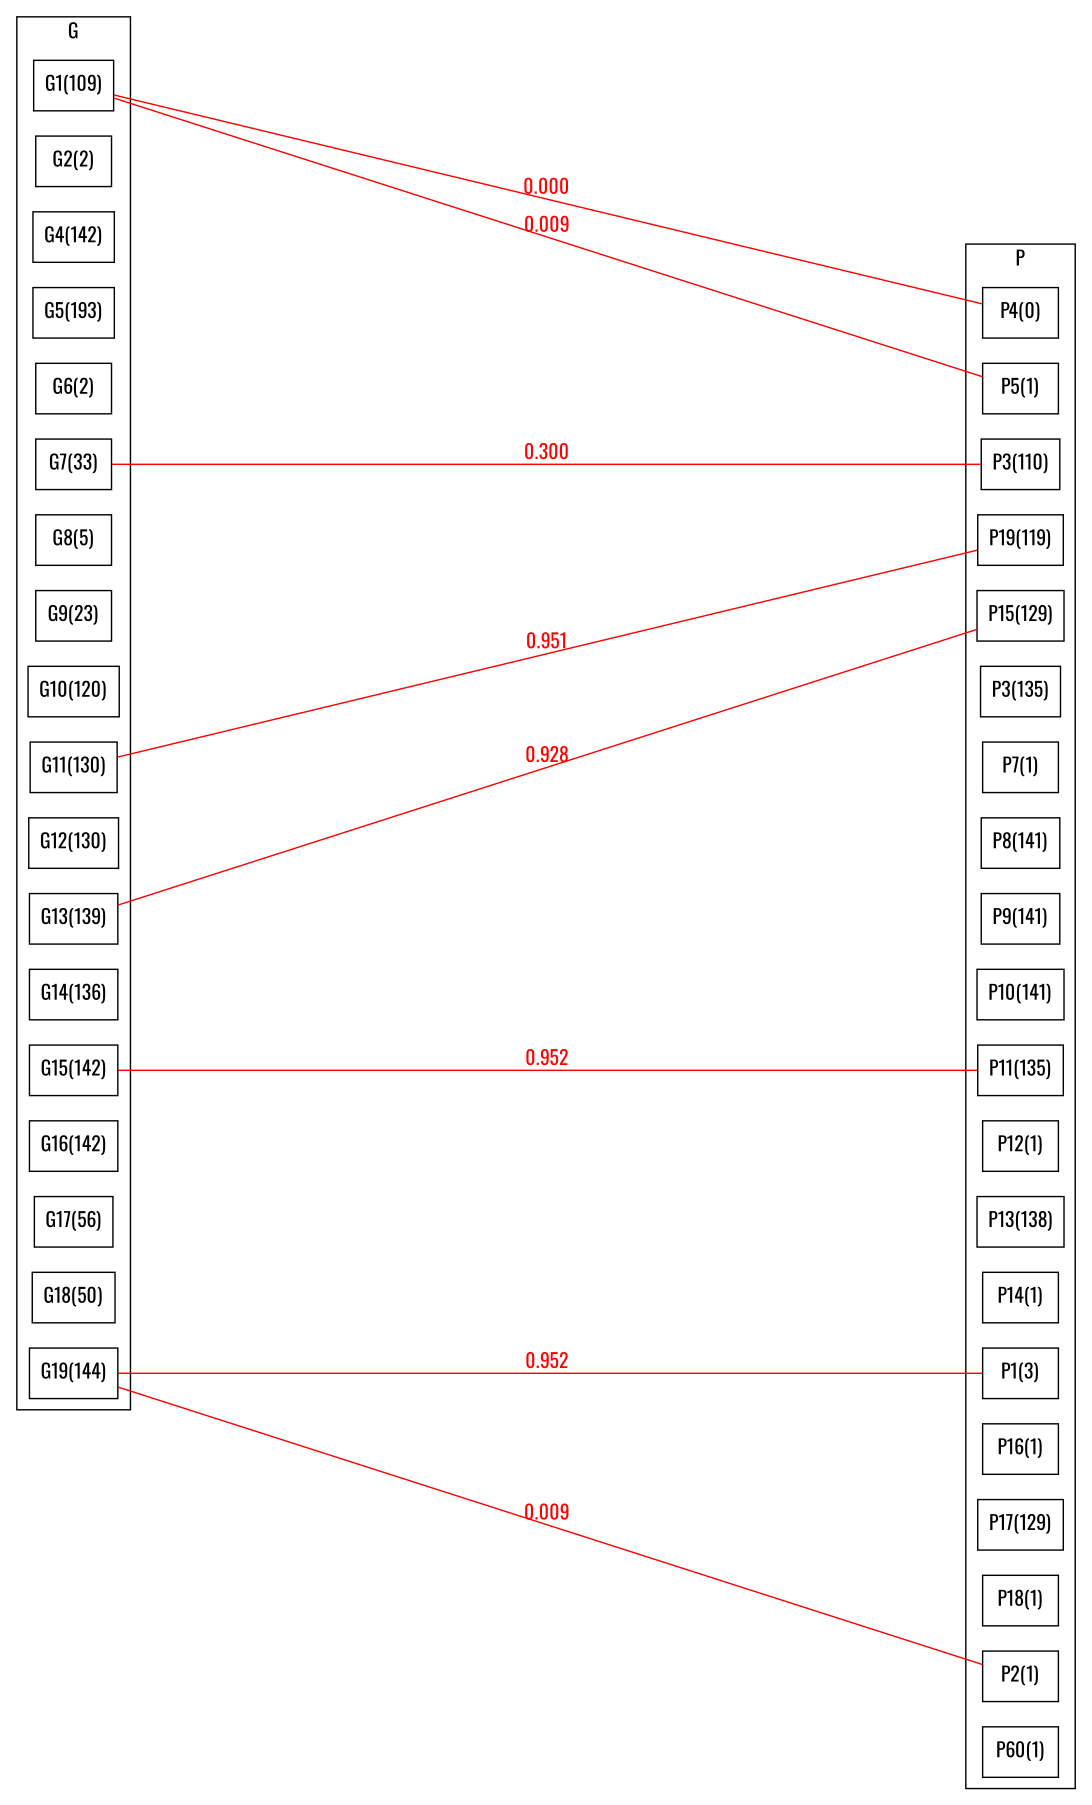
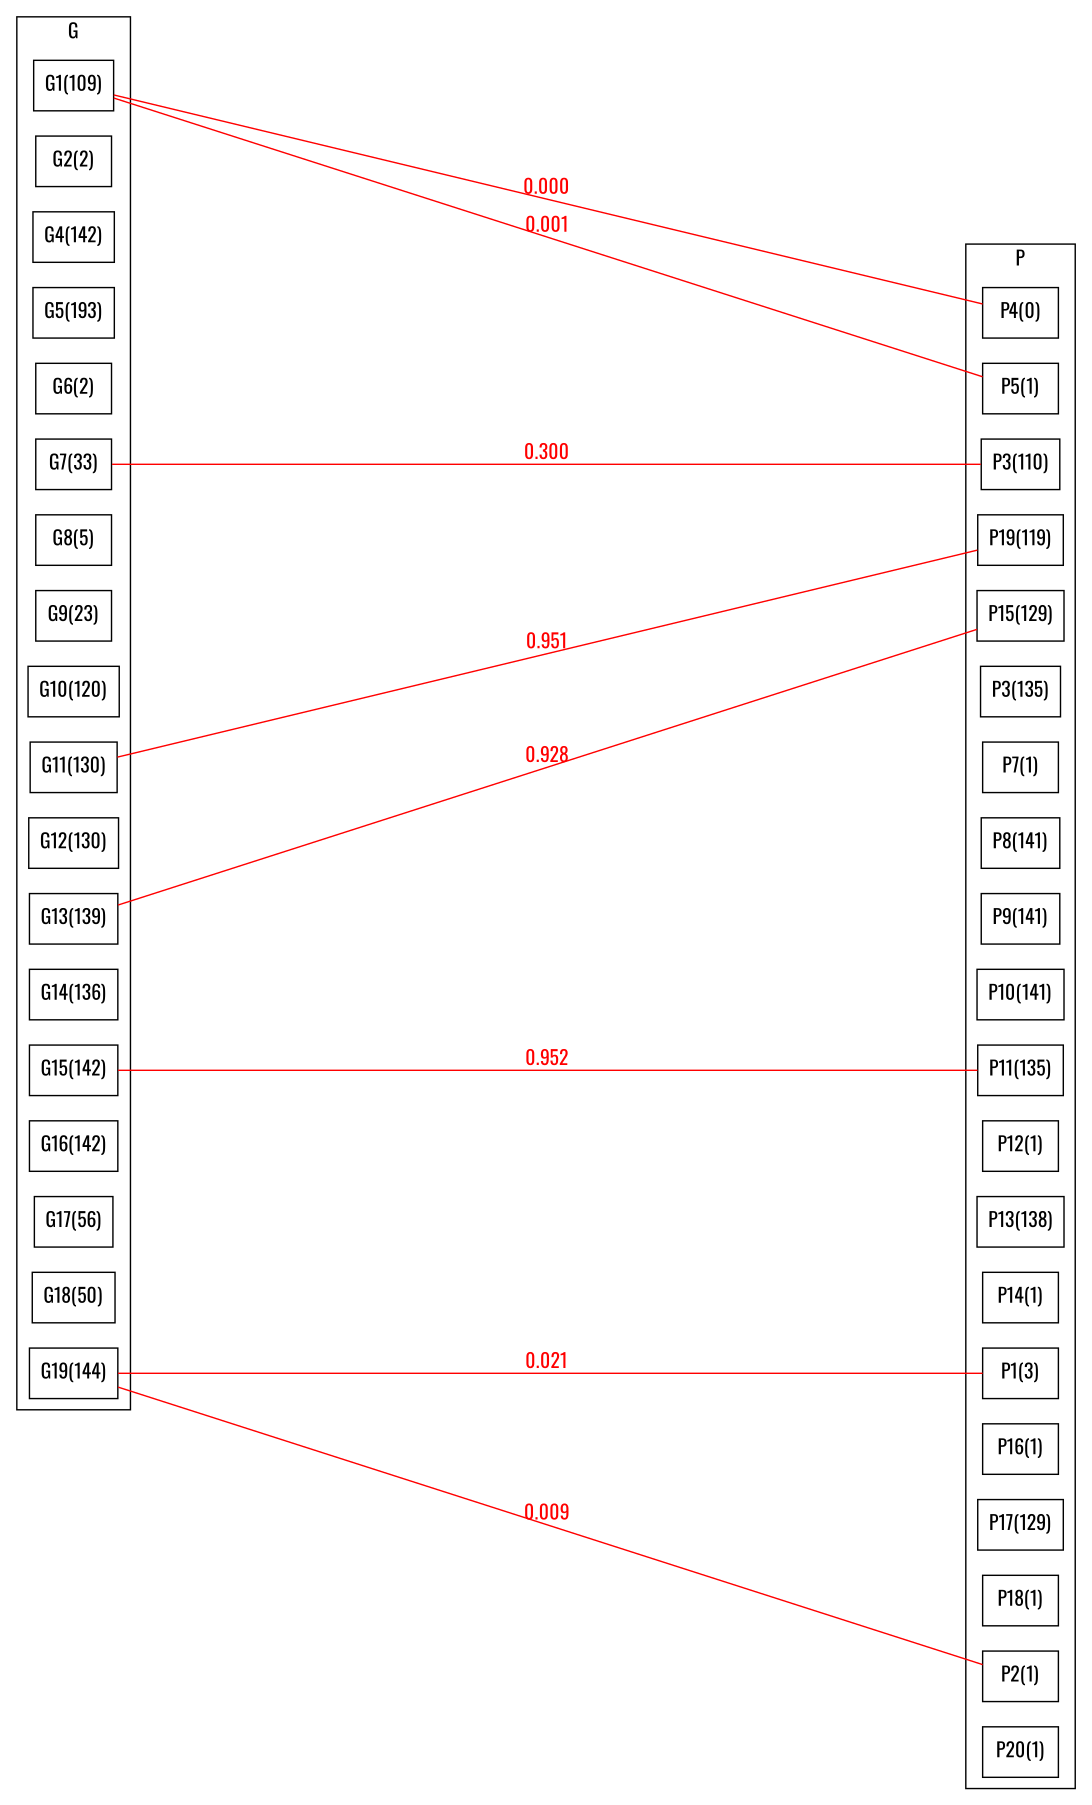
edge "G1(109)" -- "P5(1)": label "0.009" -> "0.001"
edge "G19(144)" -- "P1(3)": label "0.952" -> "0.021"
node "P60(1)": label "P60(1)" -> "P20(1)"
